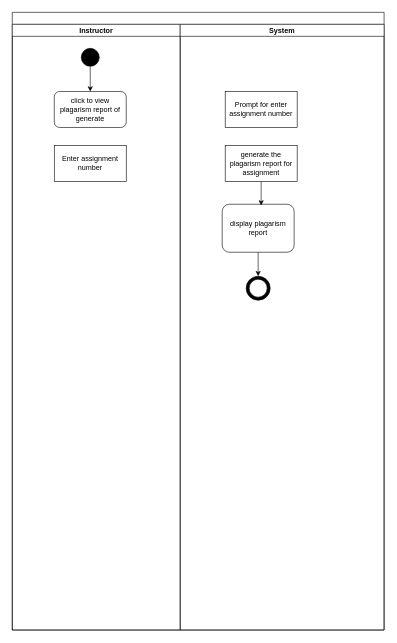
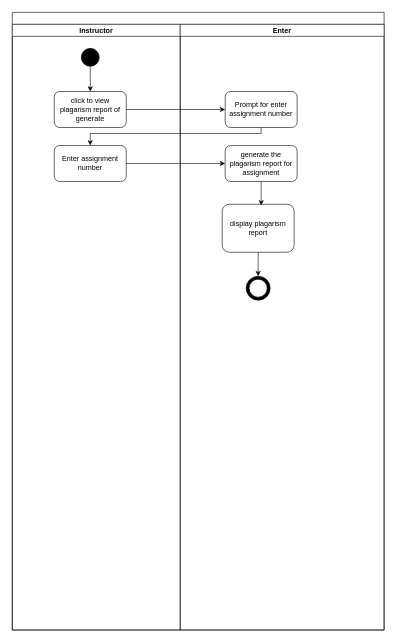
node "System": label "System" -> "Enter"
edge "click to view plagarism report of generate" -> "Prompt for enter assignment number": added
node "Prompt for enter assignment number": shape rectangle -> rounded rectangle
edge "Prompt for enter assignment number" -> "Enter assignment number": added
node "Enter assignment number": shape rectangle -> rounded rectangle
edge "Enter assignment number" -> "generate the plagarism report for assignment": added
node "generate the plagarism report for assignment": shape rectangle -> rounded rectangle
